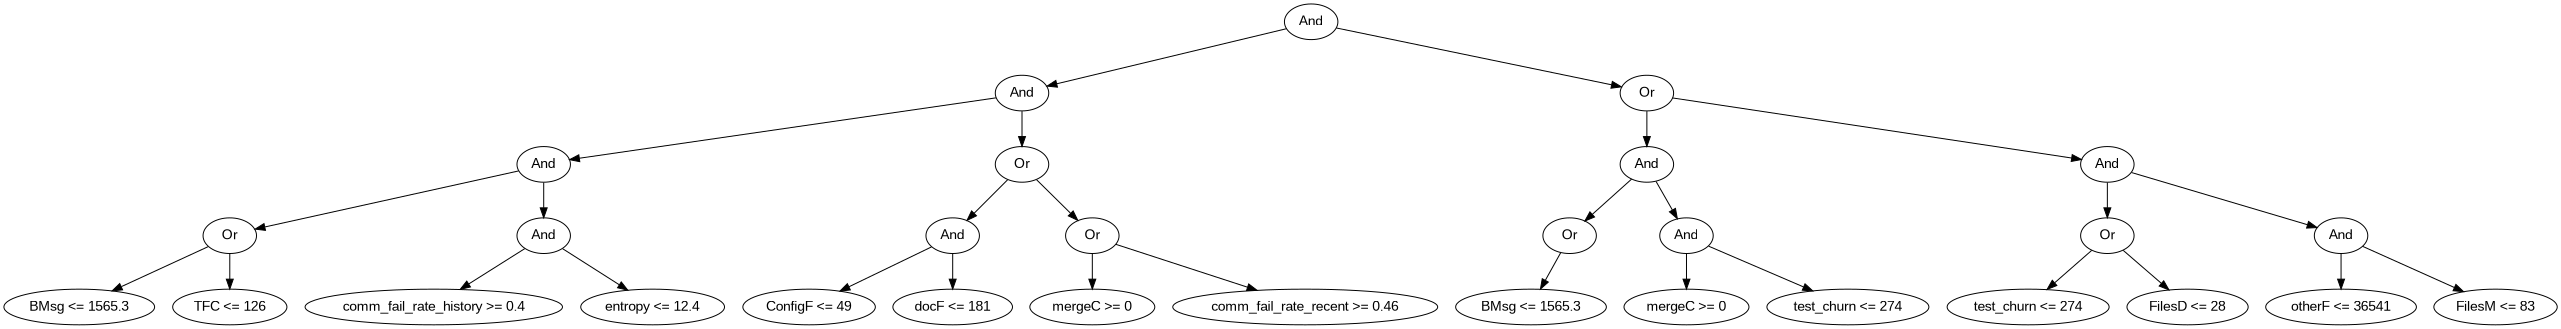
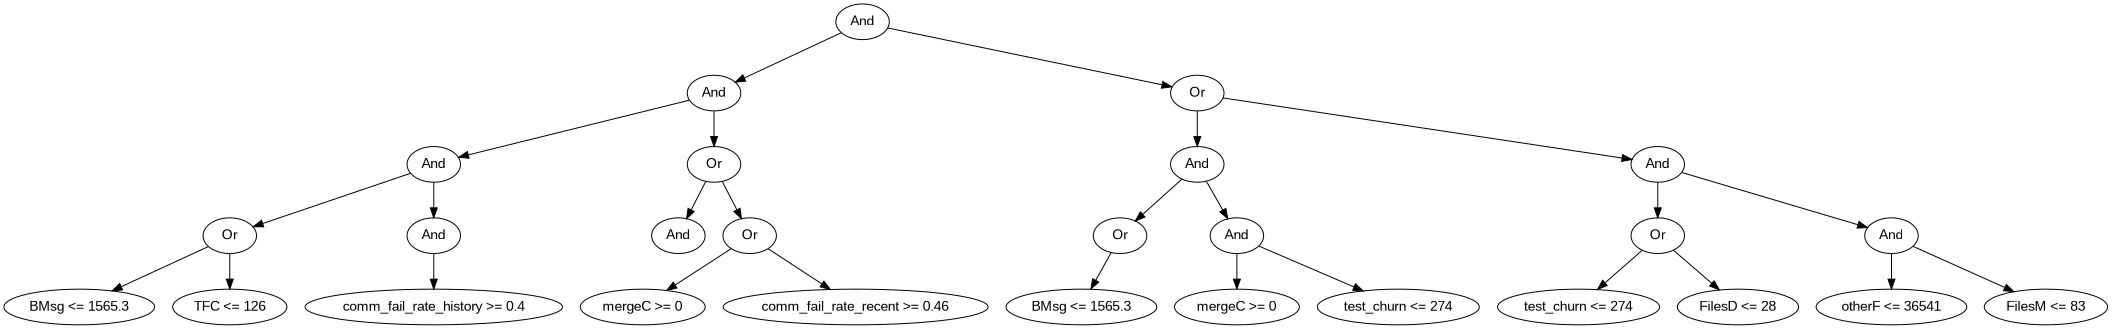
node "entropy <= 12.4": removed
node "ConfigF <= 49": removed
node "docF <= 181": removed
